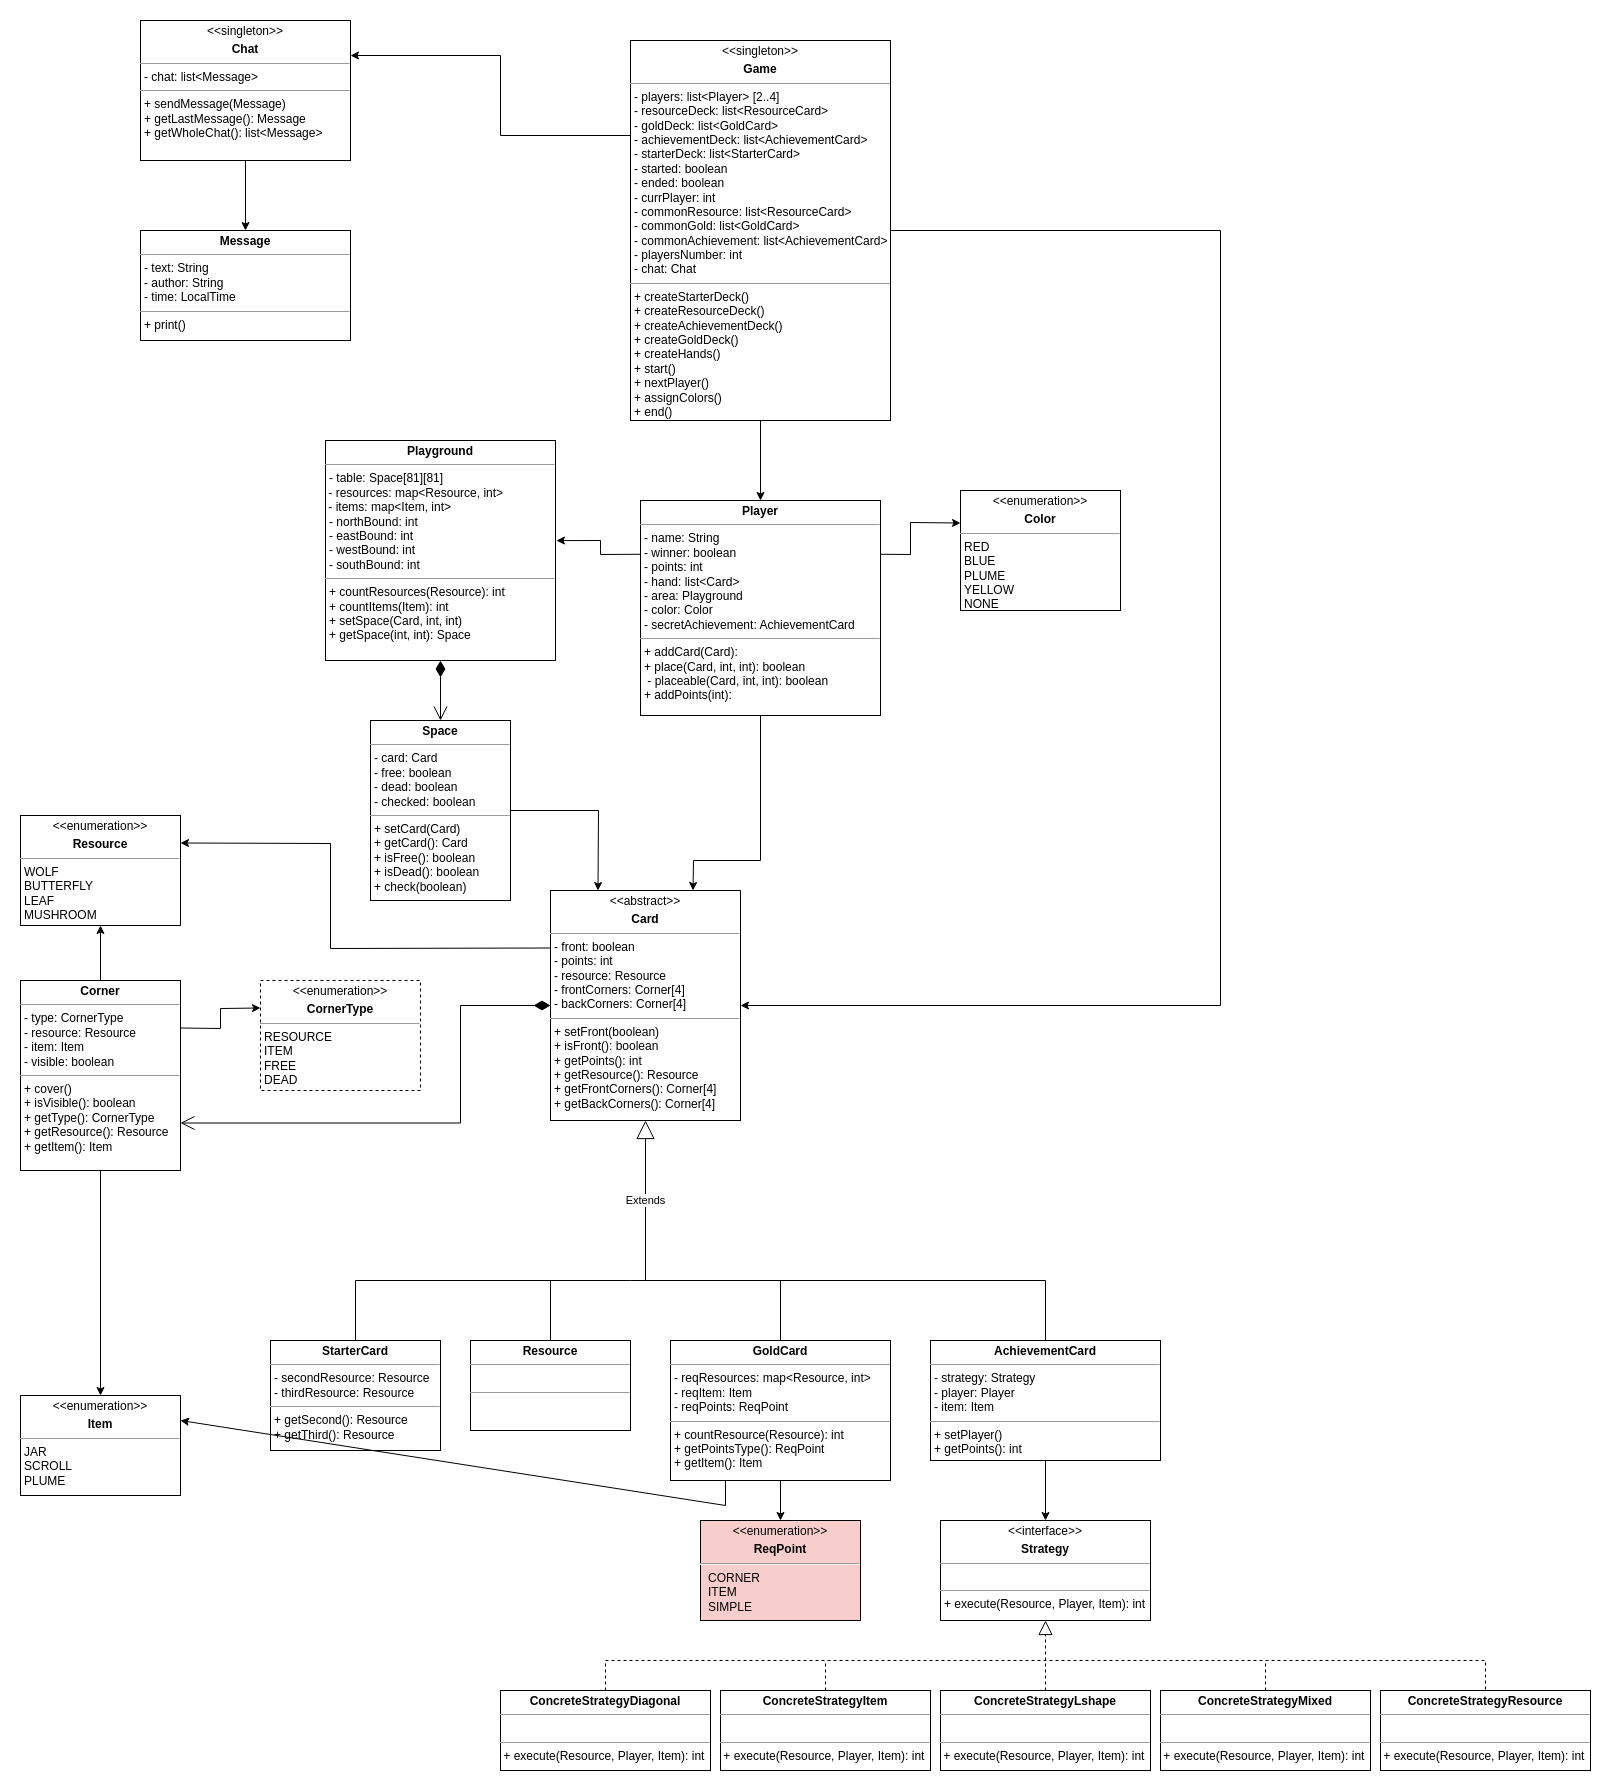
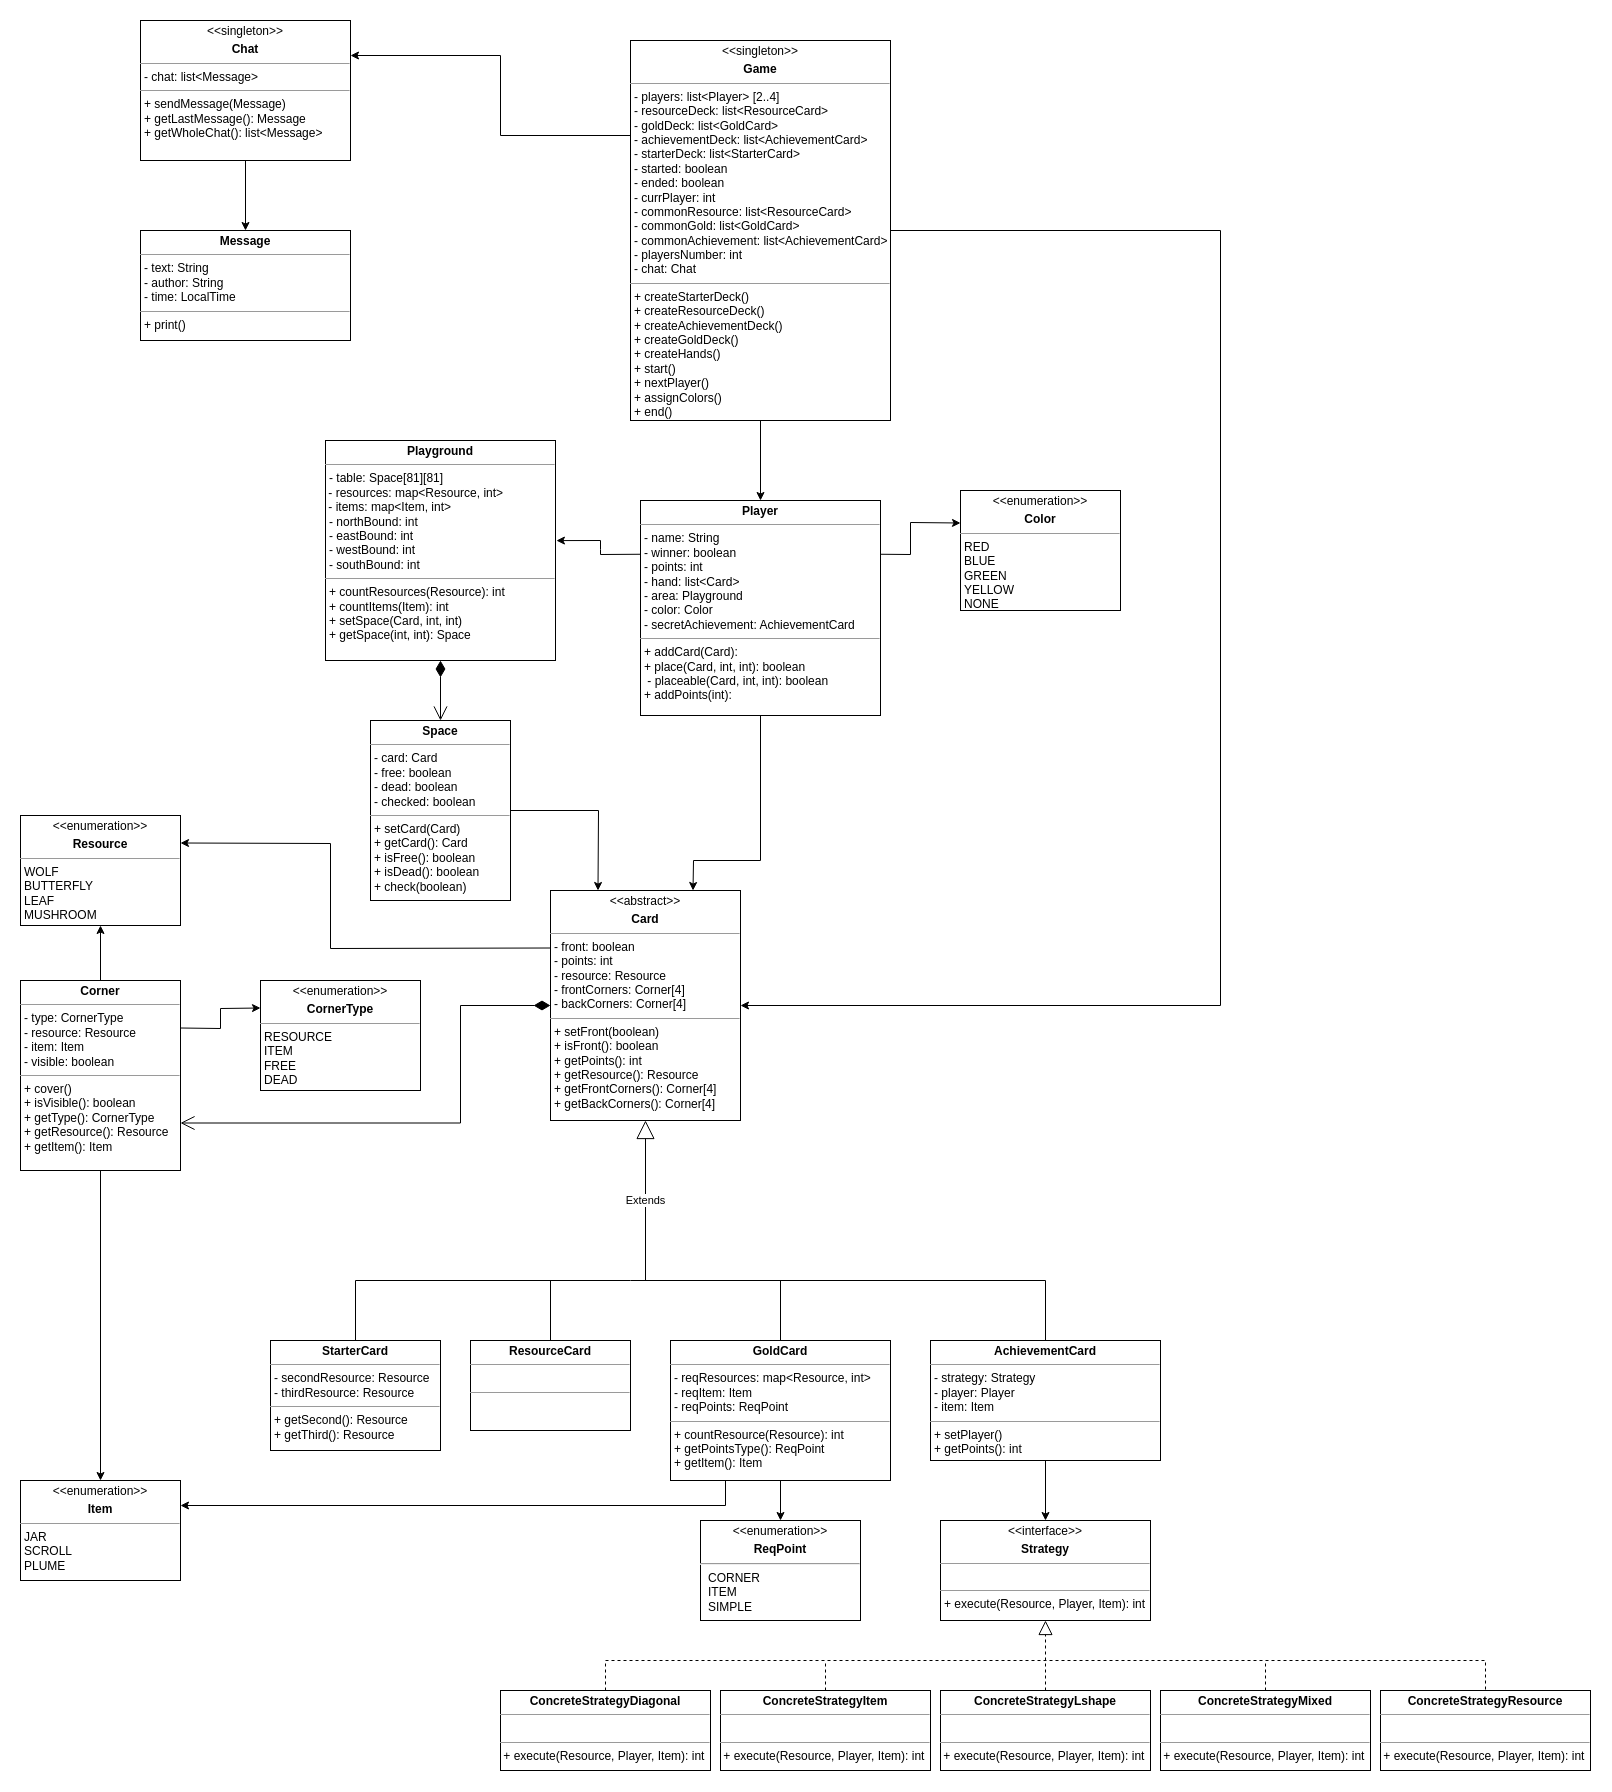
node "<<enumeration>> Color RED BLUE PLUME YELLOW NONE": label "<<enumeration>> Color RED BLUE PLUME YELLOW NONE" -> "<<enumeration>> Color RED BLUE GREEN YELLOW NONE"
node "<<enumeration>> CornerType RESOURCE ITEM FREE DEAD": style dashed -> solid
node "Resource": label "Resource" -> "ResourceCard"
node "<<enumeration>> Item JAR SCROLL PLUME": moved (101, 1446) -> (101, 1531)
node "<<enumeration>> ReqPoint CORNER ITEM SIMPLE": fillcolor #f8cecc -> #ffffff
